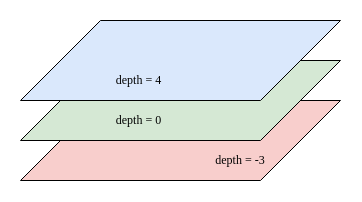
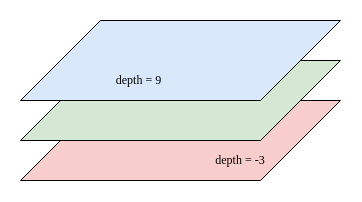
node "depth = 4": label "depth = 4" -> "depth = 9"
node "depth = 0": removed
